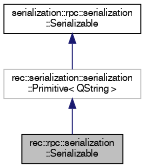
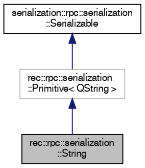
node "rec::serialization::serialization ::Primitive< QString >": label "rec::serialization::serialization ::Primitive< QString >" -> "rec::rpc::serialization ::Primitive< QString >"
node "rec::rpc::serialization ::Serializable": label "rec::rpc::serialization ::Serializable" -> "rec::rpc::serialization ::String"
